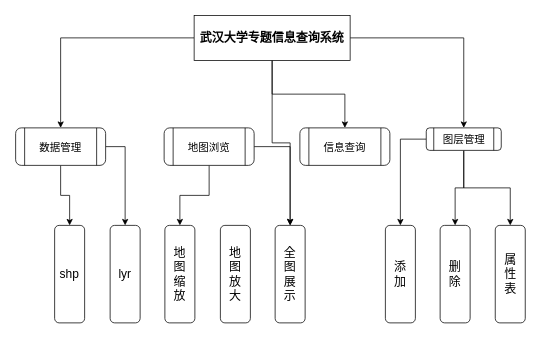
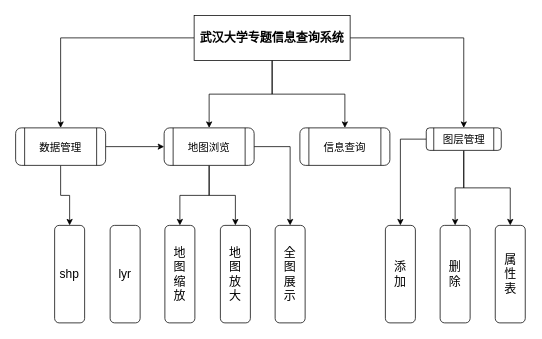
edge "武汉大学专题信息查询系统" -> "全 图 展 示": now "武汉大学专题信息查询系统" -> "地图浏览"
edge "地图浏览" -> "地 图 放 大": added
edge "数据管理" -> "lyr": now "数据管理" -> "地图浏览"
